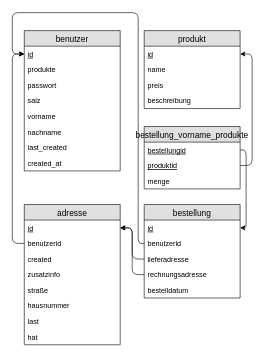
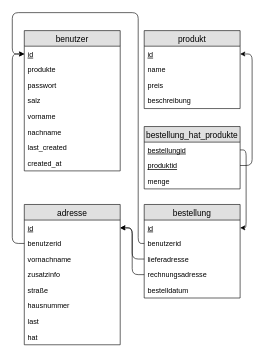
node "bestellung_vorname_produkte": label "bestellung_vorname_produkte" -> "bestellung_hat_produkte"
node "created": label "created" -> "vornachname"
